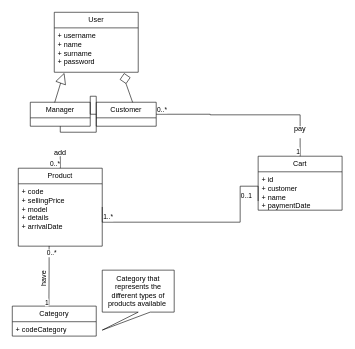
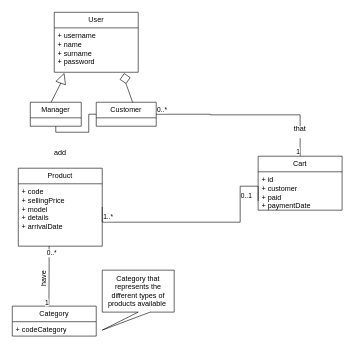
node "Manager": size 60x24 -> 51x24
node "pay": label "pay" -> "that"
edge "add" -- "Product": removed, label "0..*"
node "+ id + customer + name + paymentDate": label "+ id + customer + name + paymentDate" -> "+ id + customer + paid + paymentDate"
